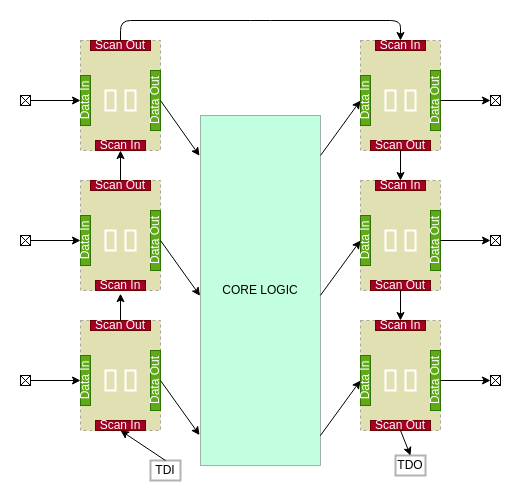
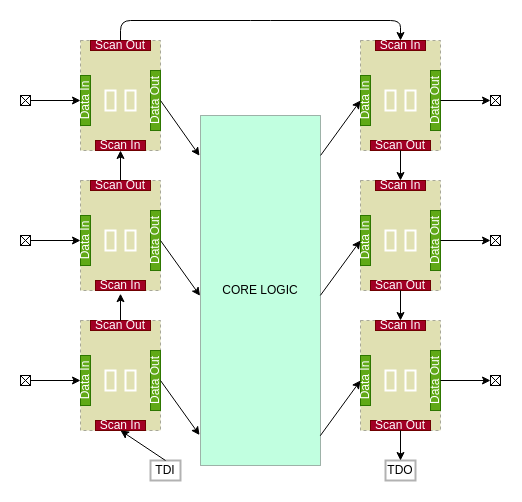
node "TDO": moved (411, 466) -> (401, 471)
